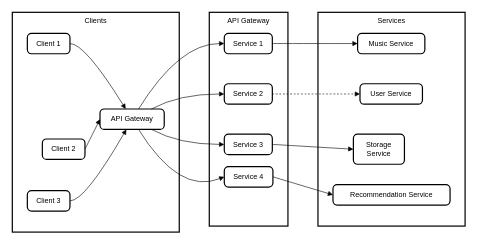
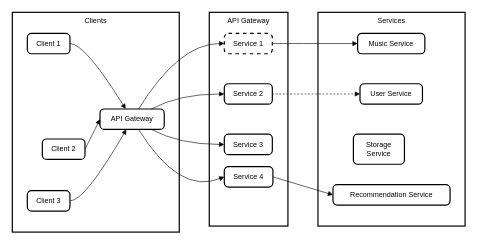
node "Service 1": style solid -> dashed
edge "Service 3" -> "Storage Service": removed
